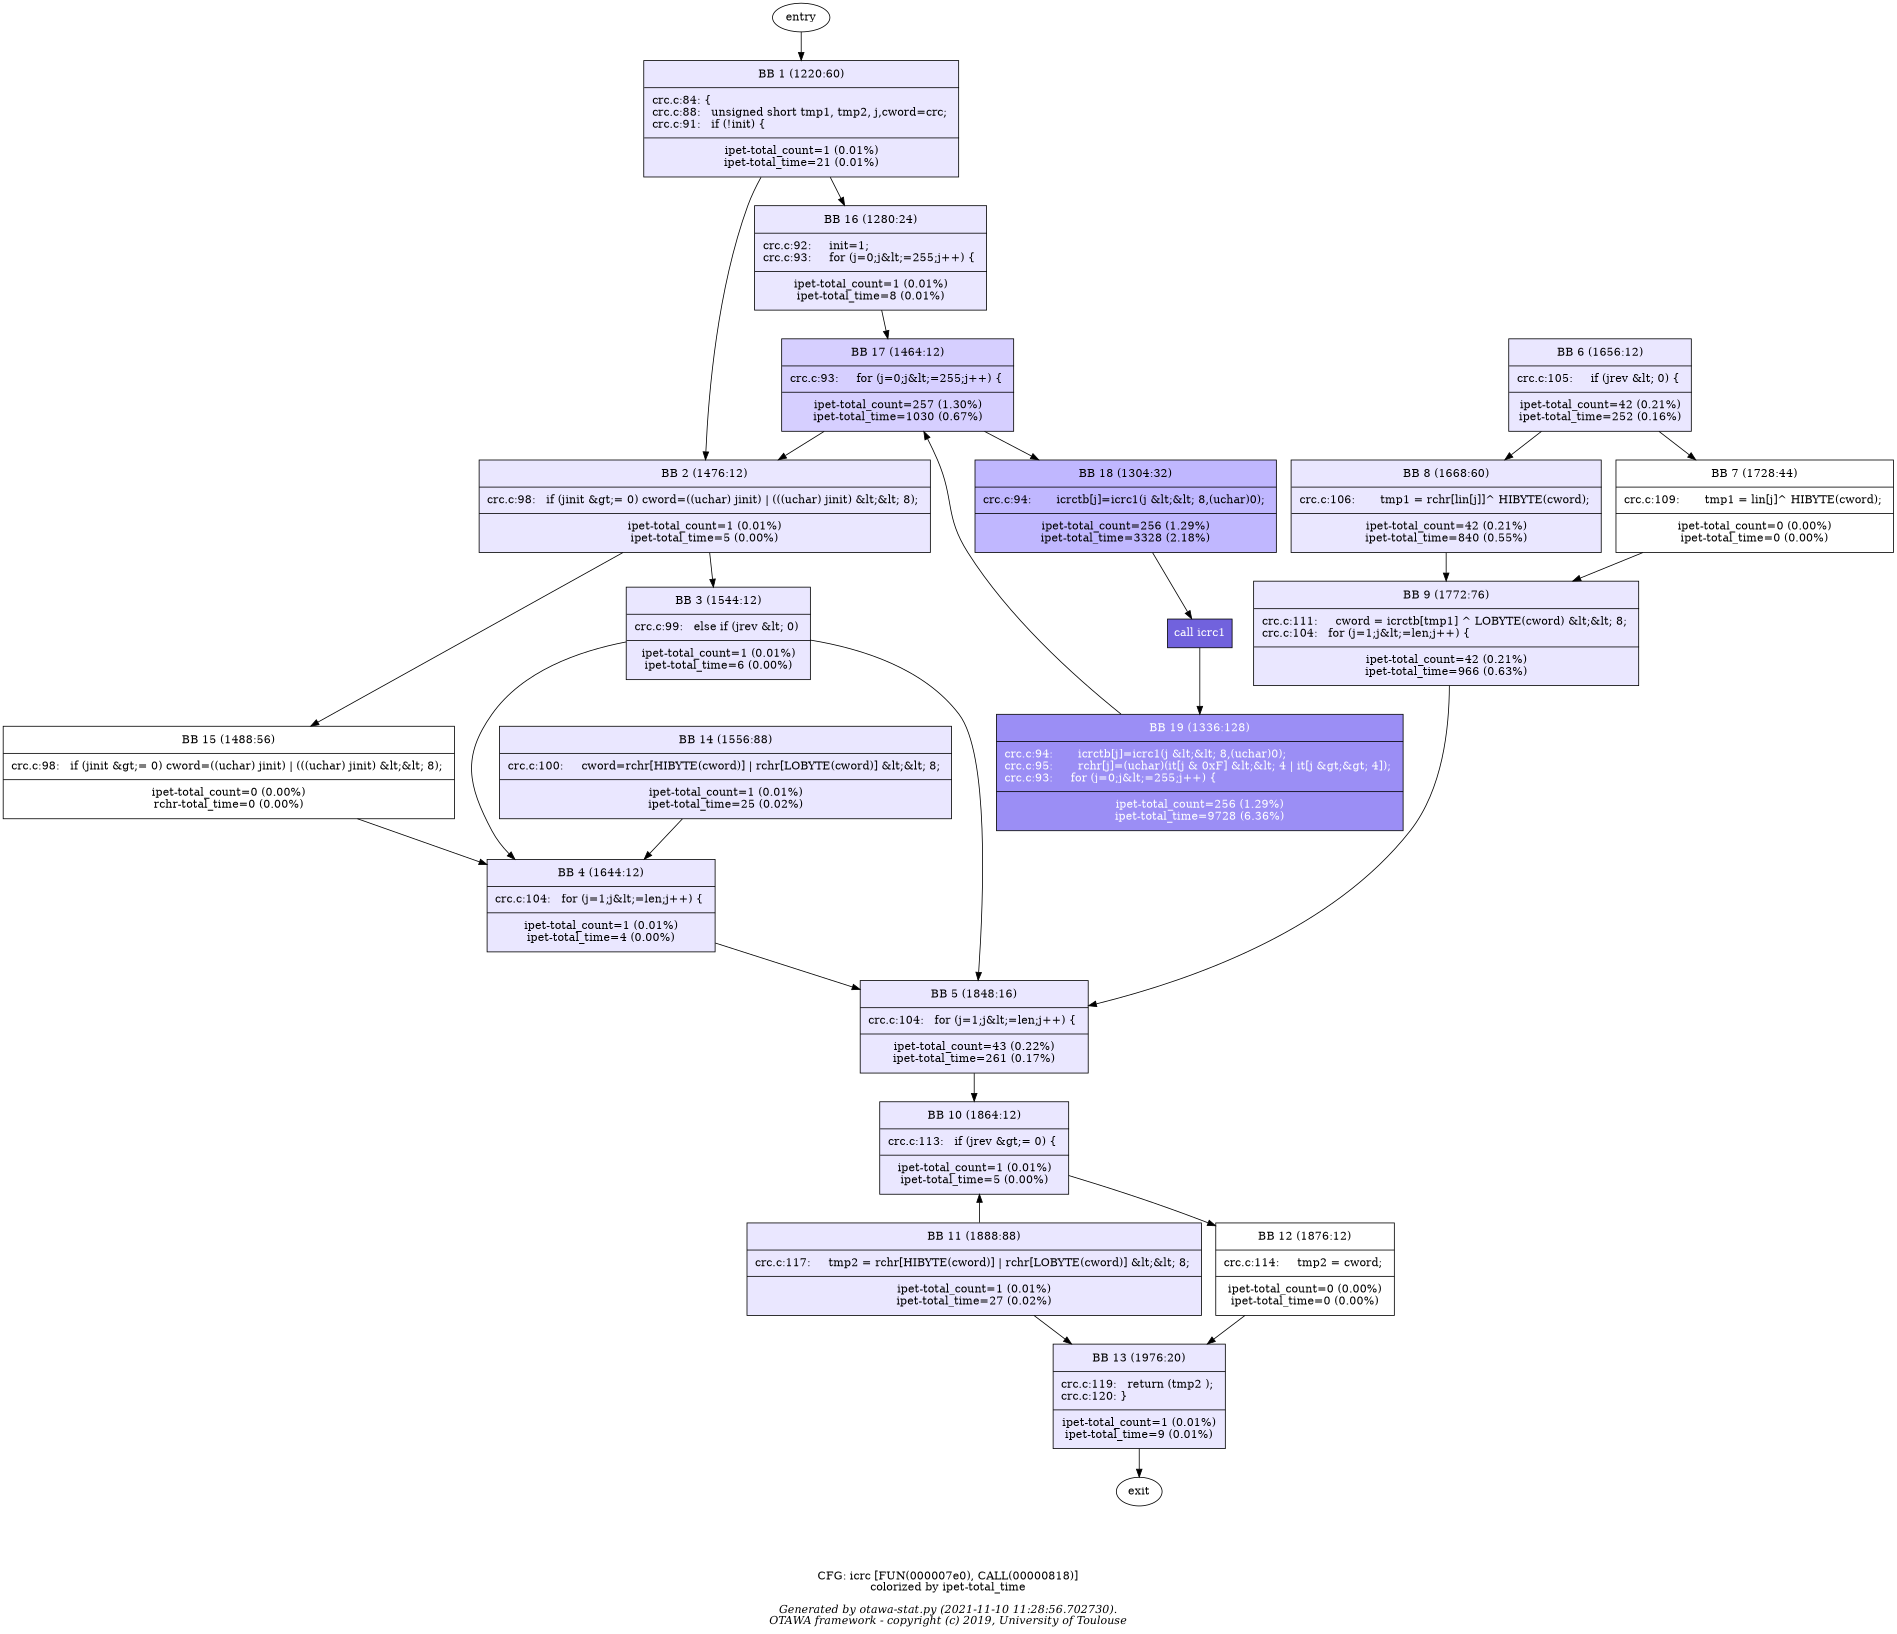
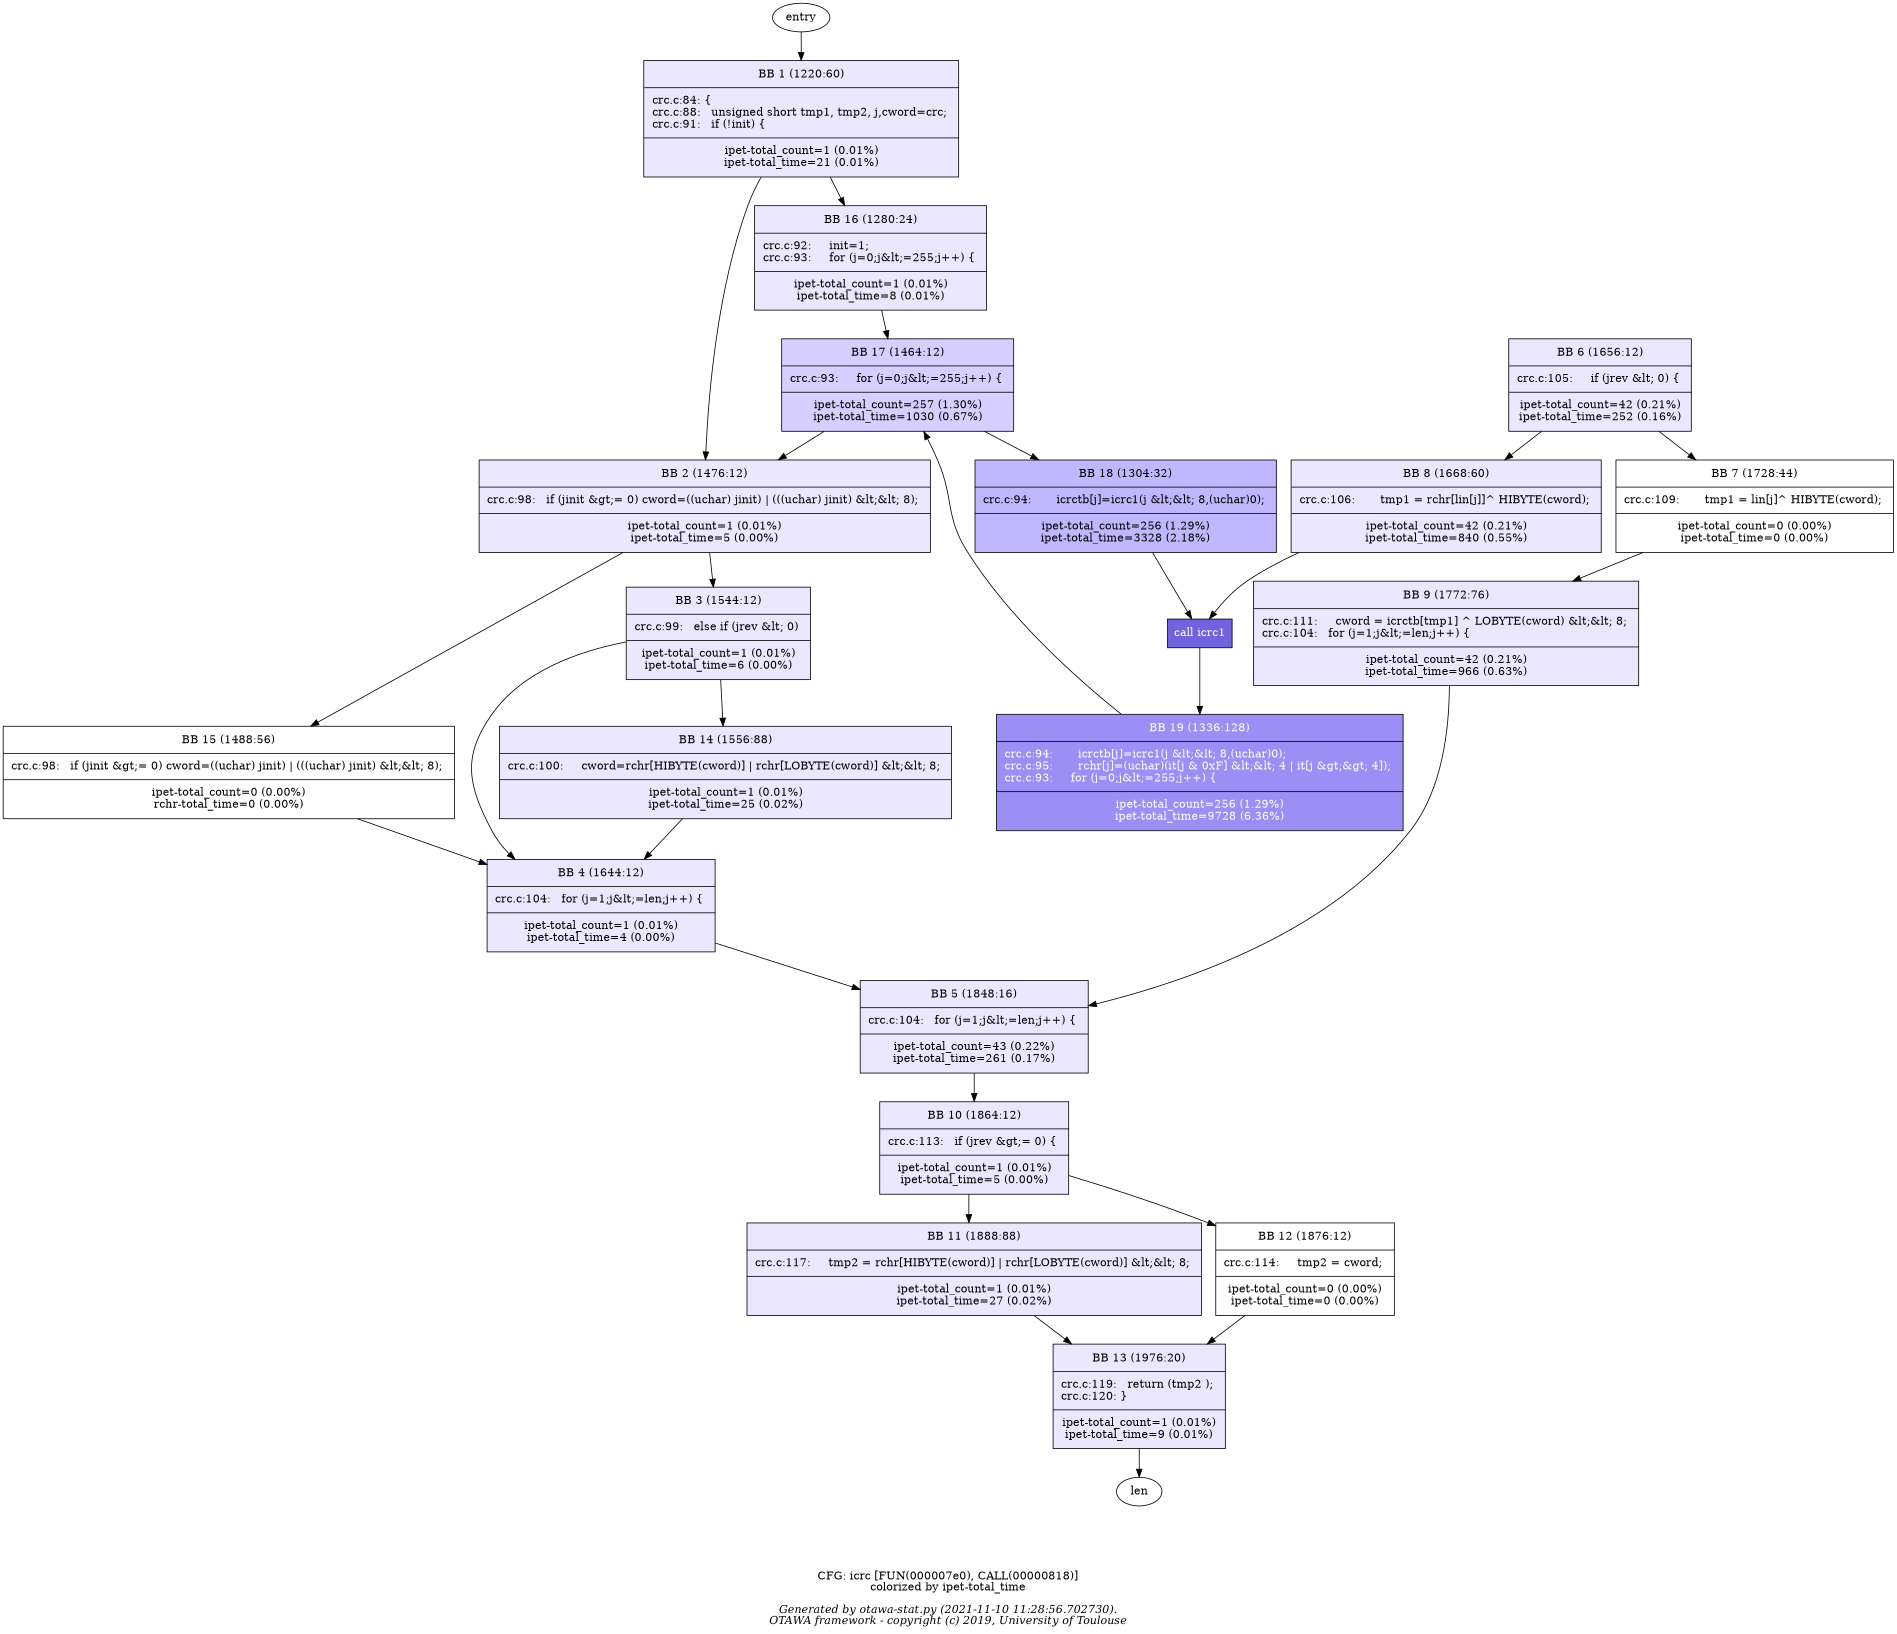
edge "BB 8 (1668:60)" -> "BB 9 (1772:76)": now "BB 8 (1668:60)" -> "call icrc1"
edge "BB 3 (1544:12)" -> "BB 5 (1848:16)": now "BB 3 (1544:12)" -> "BB 14 (1556:88)"
edge "BB 11 (1888:88)" -> "BB 10 (1864:12)": reversed
node "exit": label "exit" -> "len"
